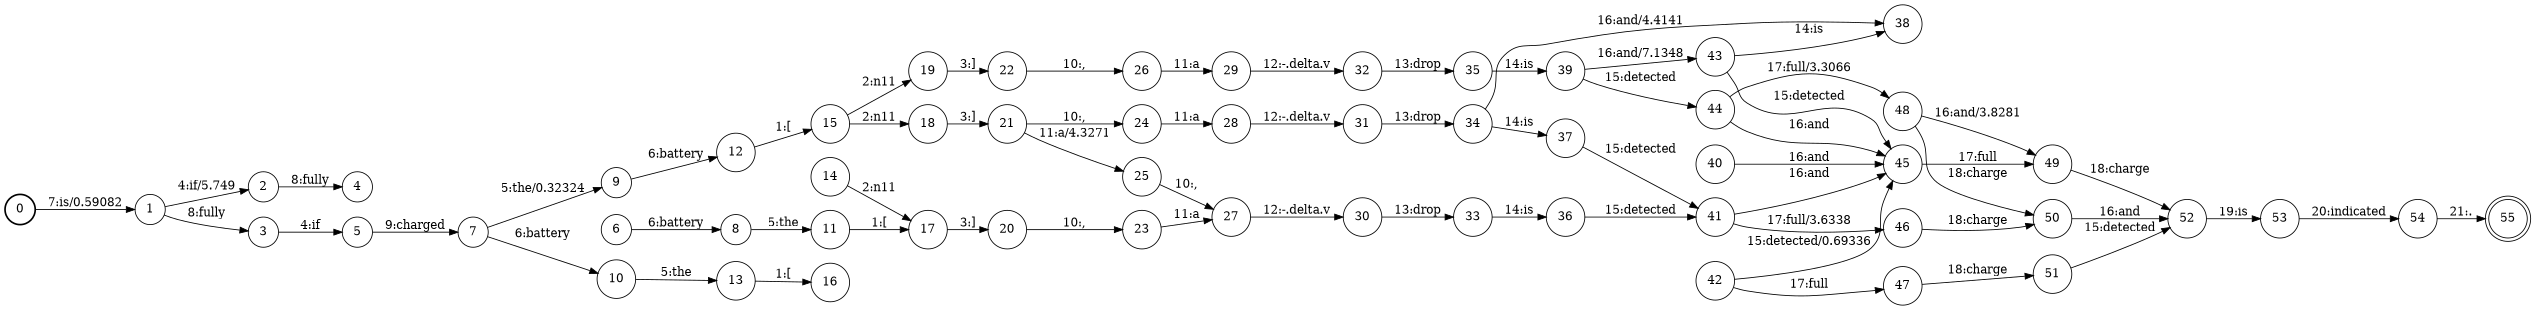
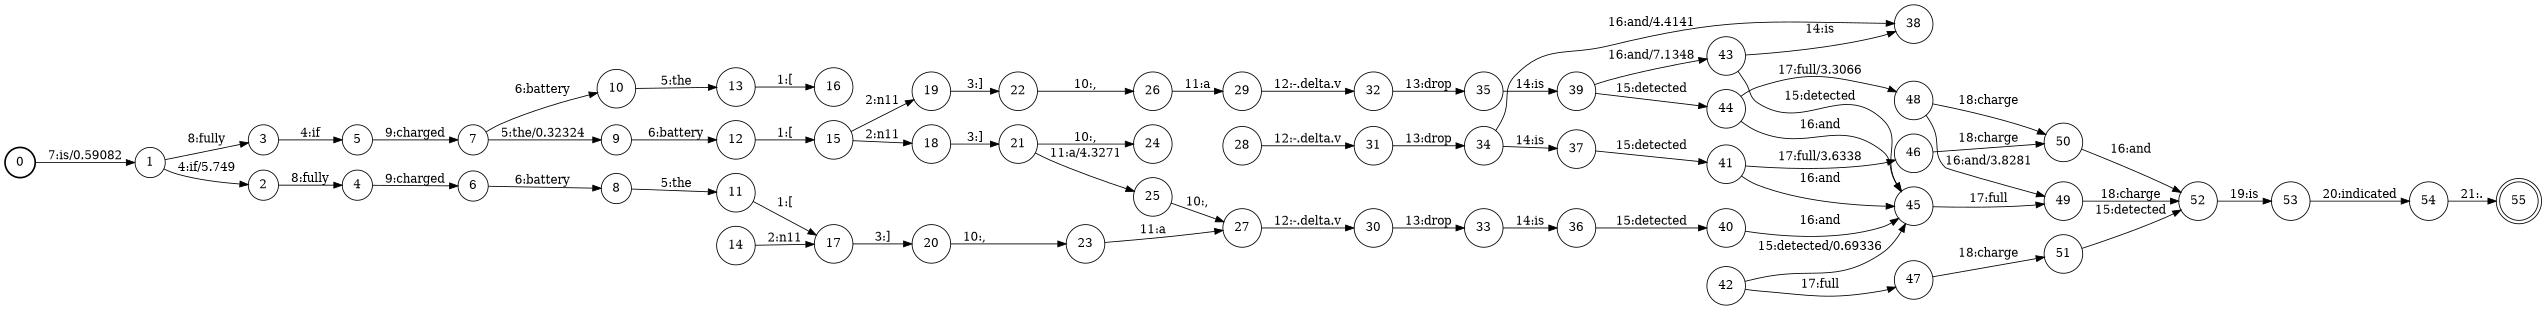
edge "24" -> "28": removed, label "11:a"
edge "4" -> "6": added, label "9:charged"
edge "36" -> "41": now "36" -> "40"
